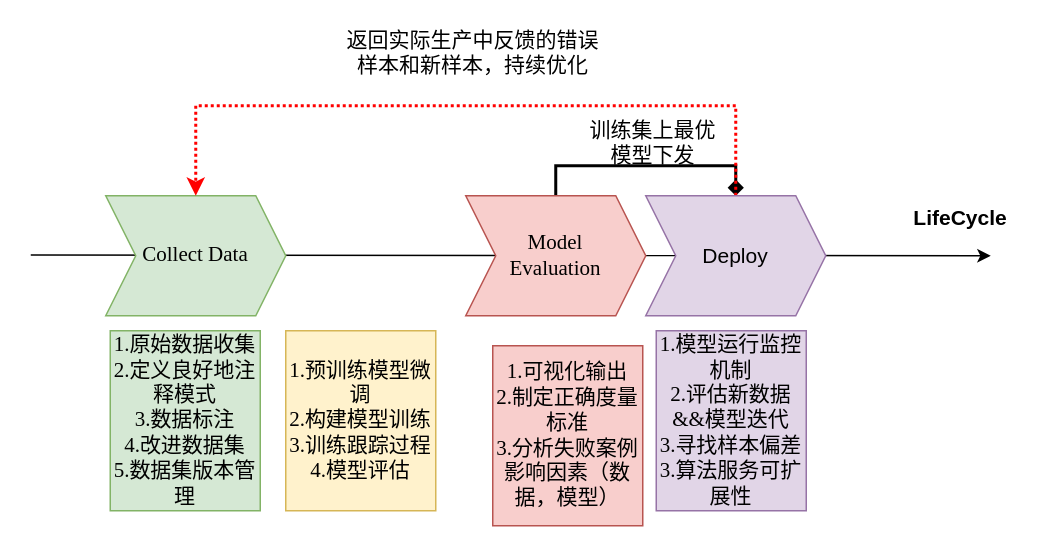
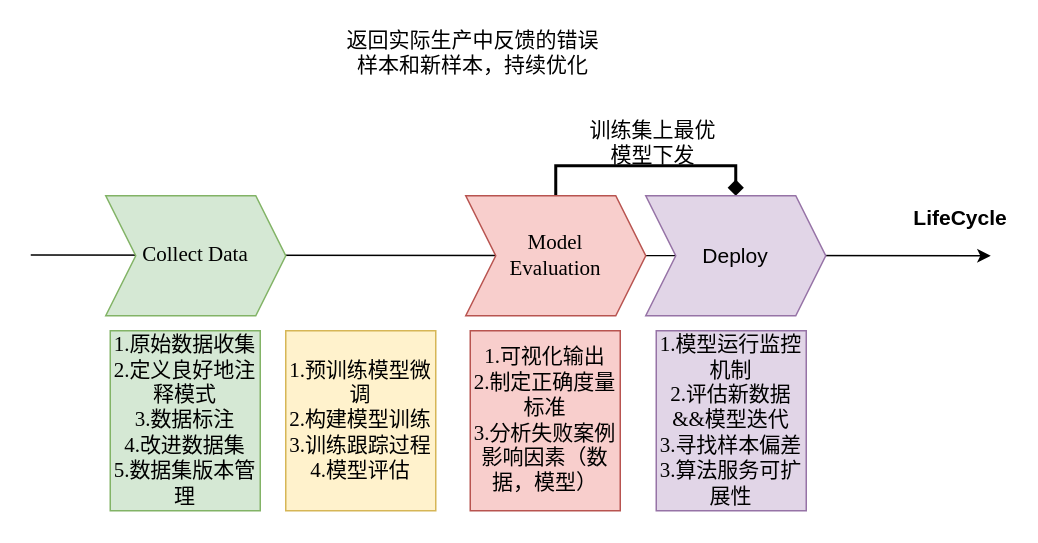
edge "Deploy" -> "Collect Data": removed
node "1.可视化输出 2.制定正确度量标准 3.分析失败案例影响因素（数据，模型）": moved (568, 436) -> (545, 421)
